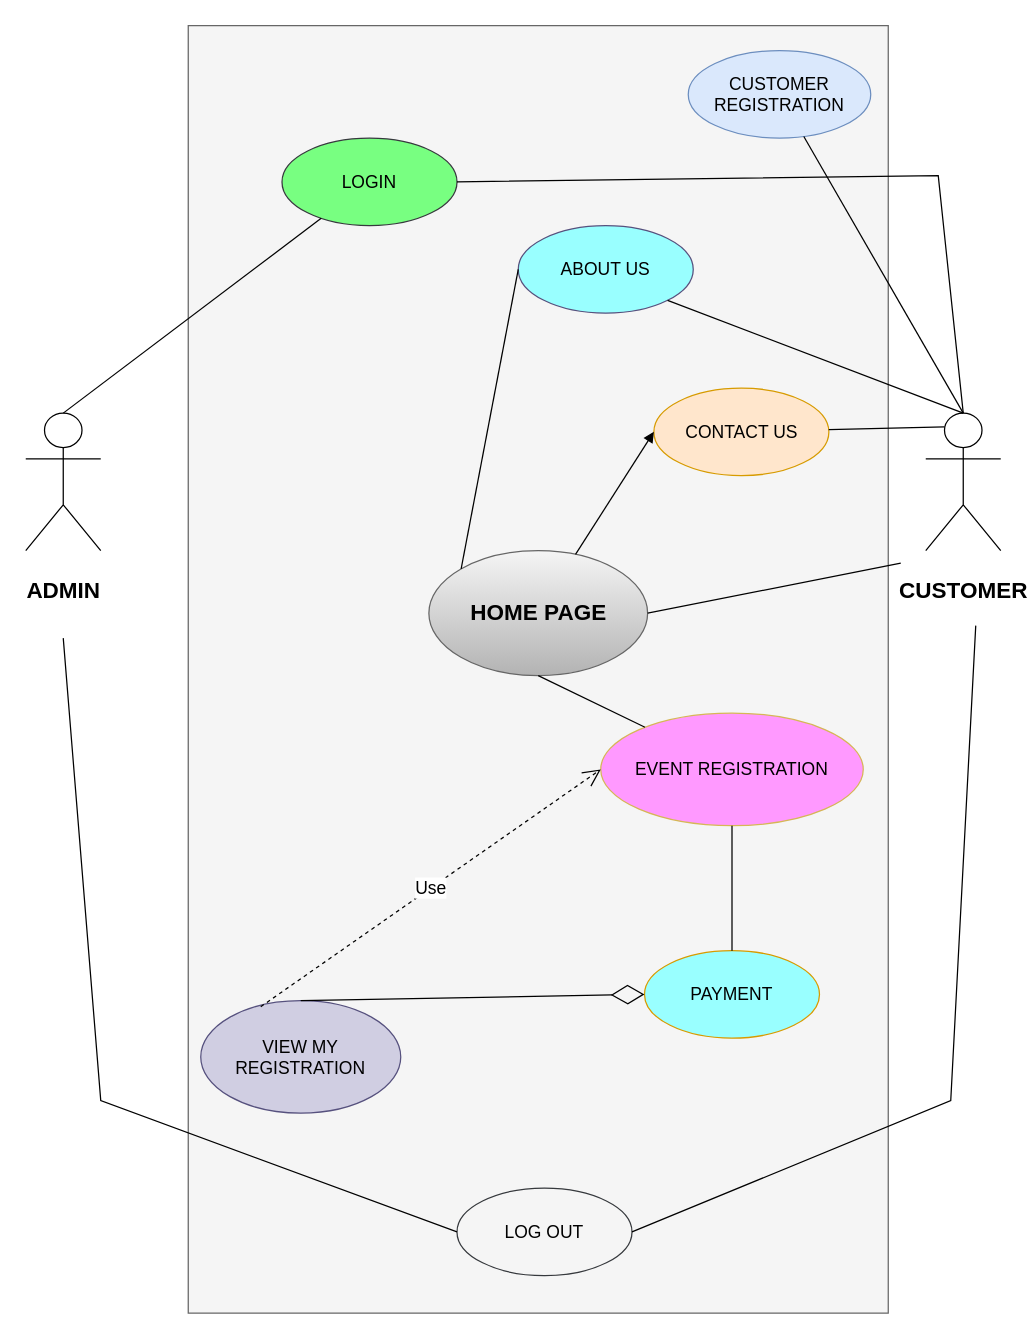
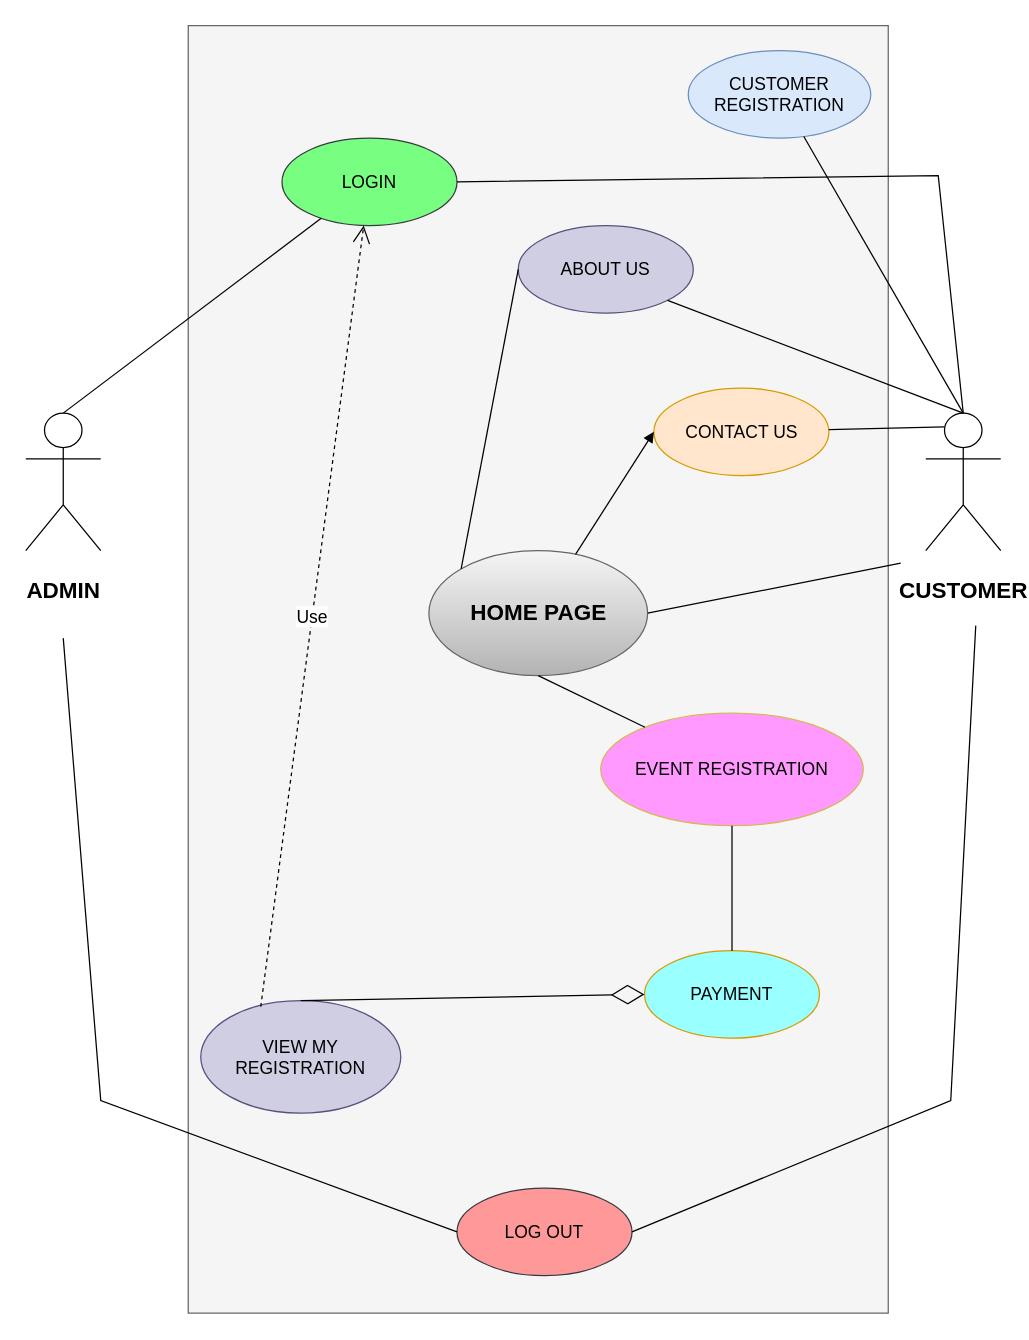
node "ABOUT US": fillcolor #99ffff -> #d0cee2
edge "VIEW MY REGISTRATION" -> "EVENT REGISTRATION": now "VIEW MY REGISTRATION" -> "LOGIN"
node "LOG OUT": fillcolor #f5f5f5 -> #ff9999
